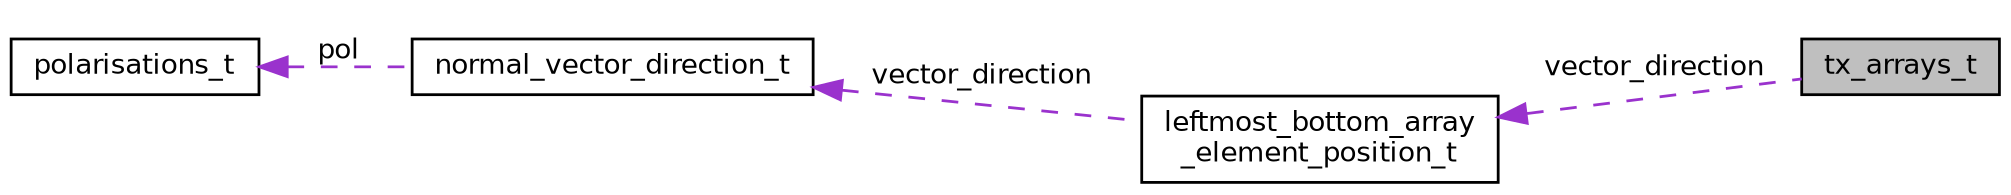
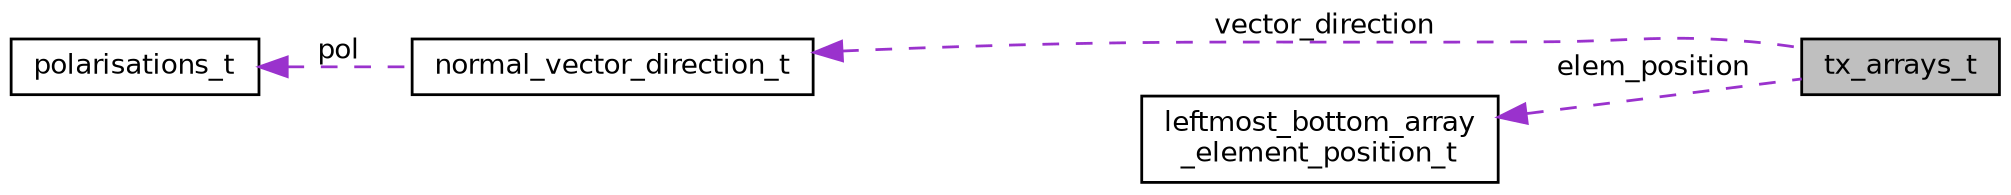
edge "tx_arrays_t" -> "leftmost_bottom_array _element_position_t": label " vector_direction" -> " elem_position"
edge "leftmost_bottom_array _element_position_t" -> "normal_vector_direction_t": now "tx_arrays_t" -> "normal_vector_direction_t"
